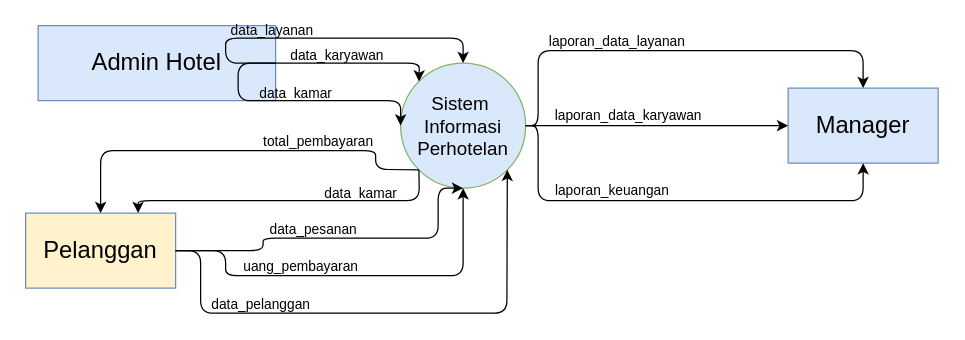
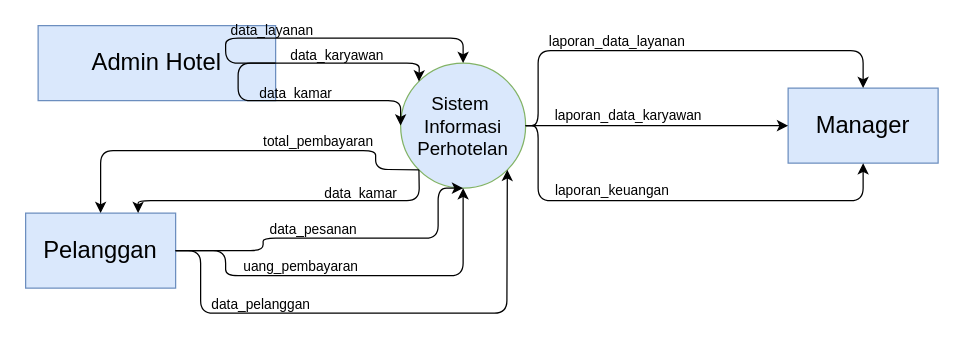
node "Pelanggan": fillcolor #fff2cc -> #dae8fc
